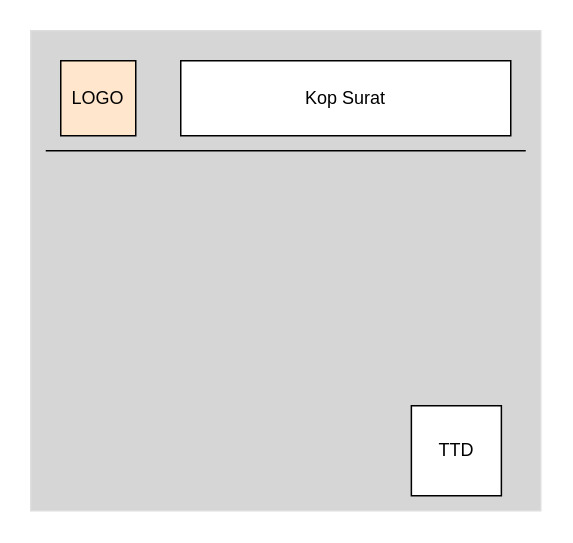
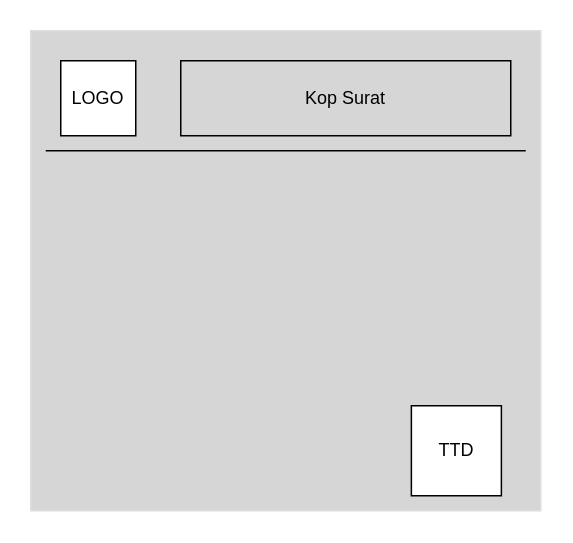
node "LOGO": fillcolor #ffe6cc -> #ffffff
node "Kop Surat": fillcolor #ffffff -> #d6d6d6
